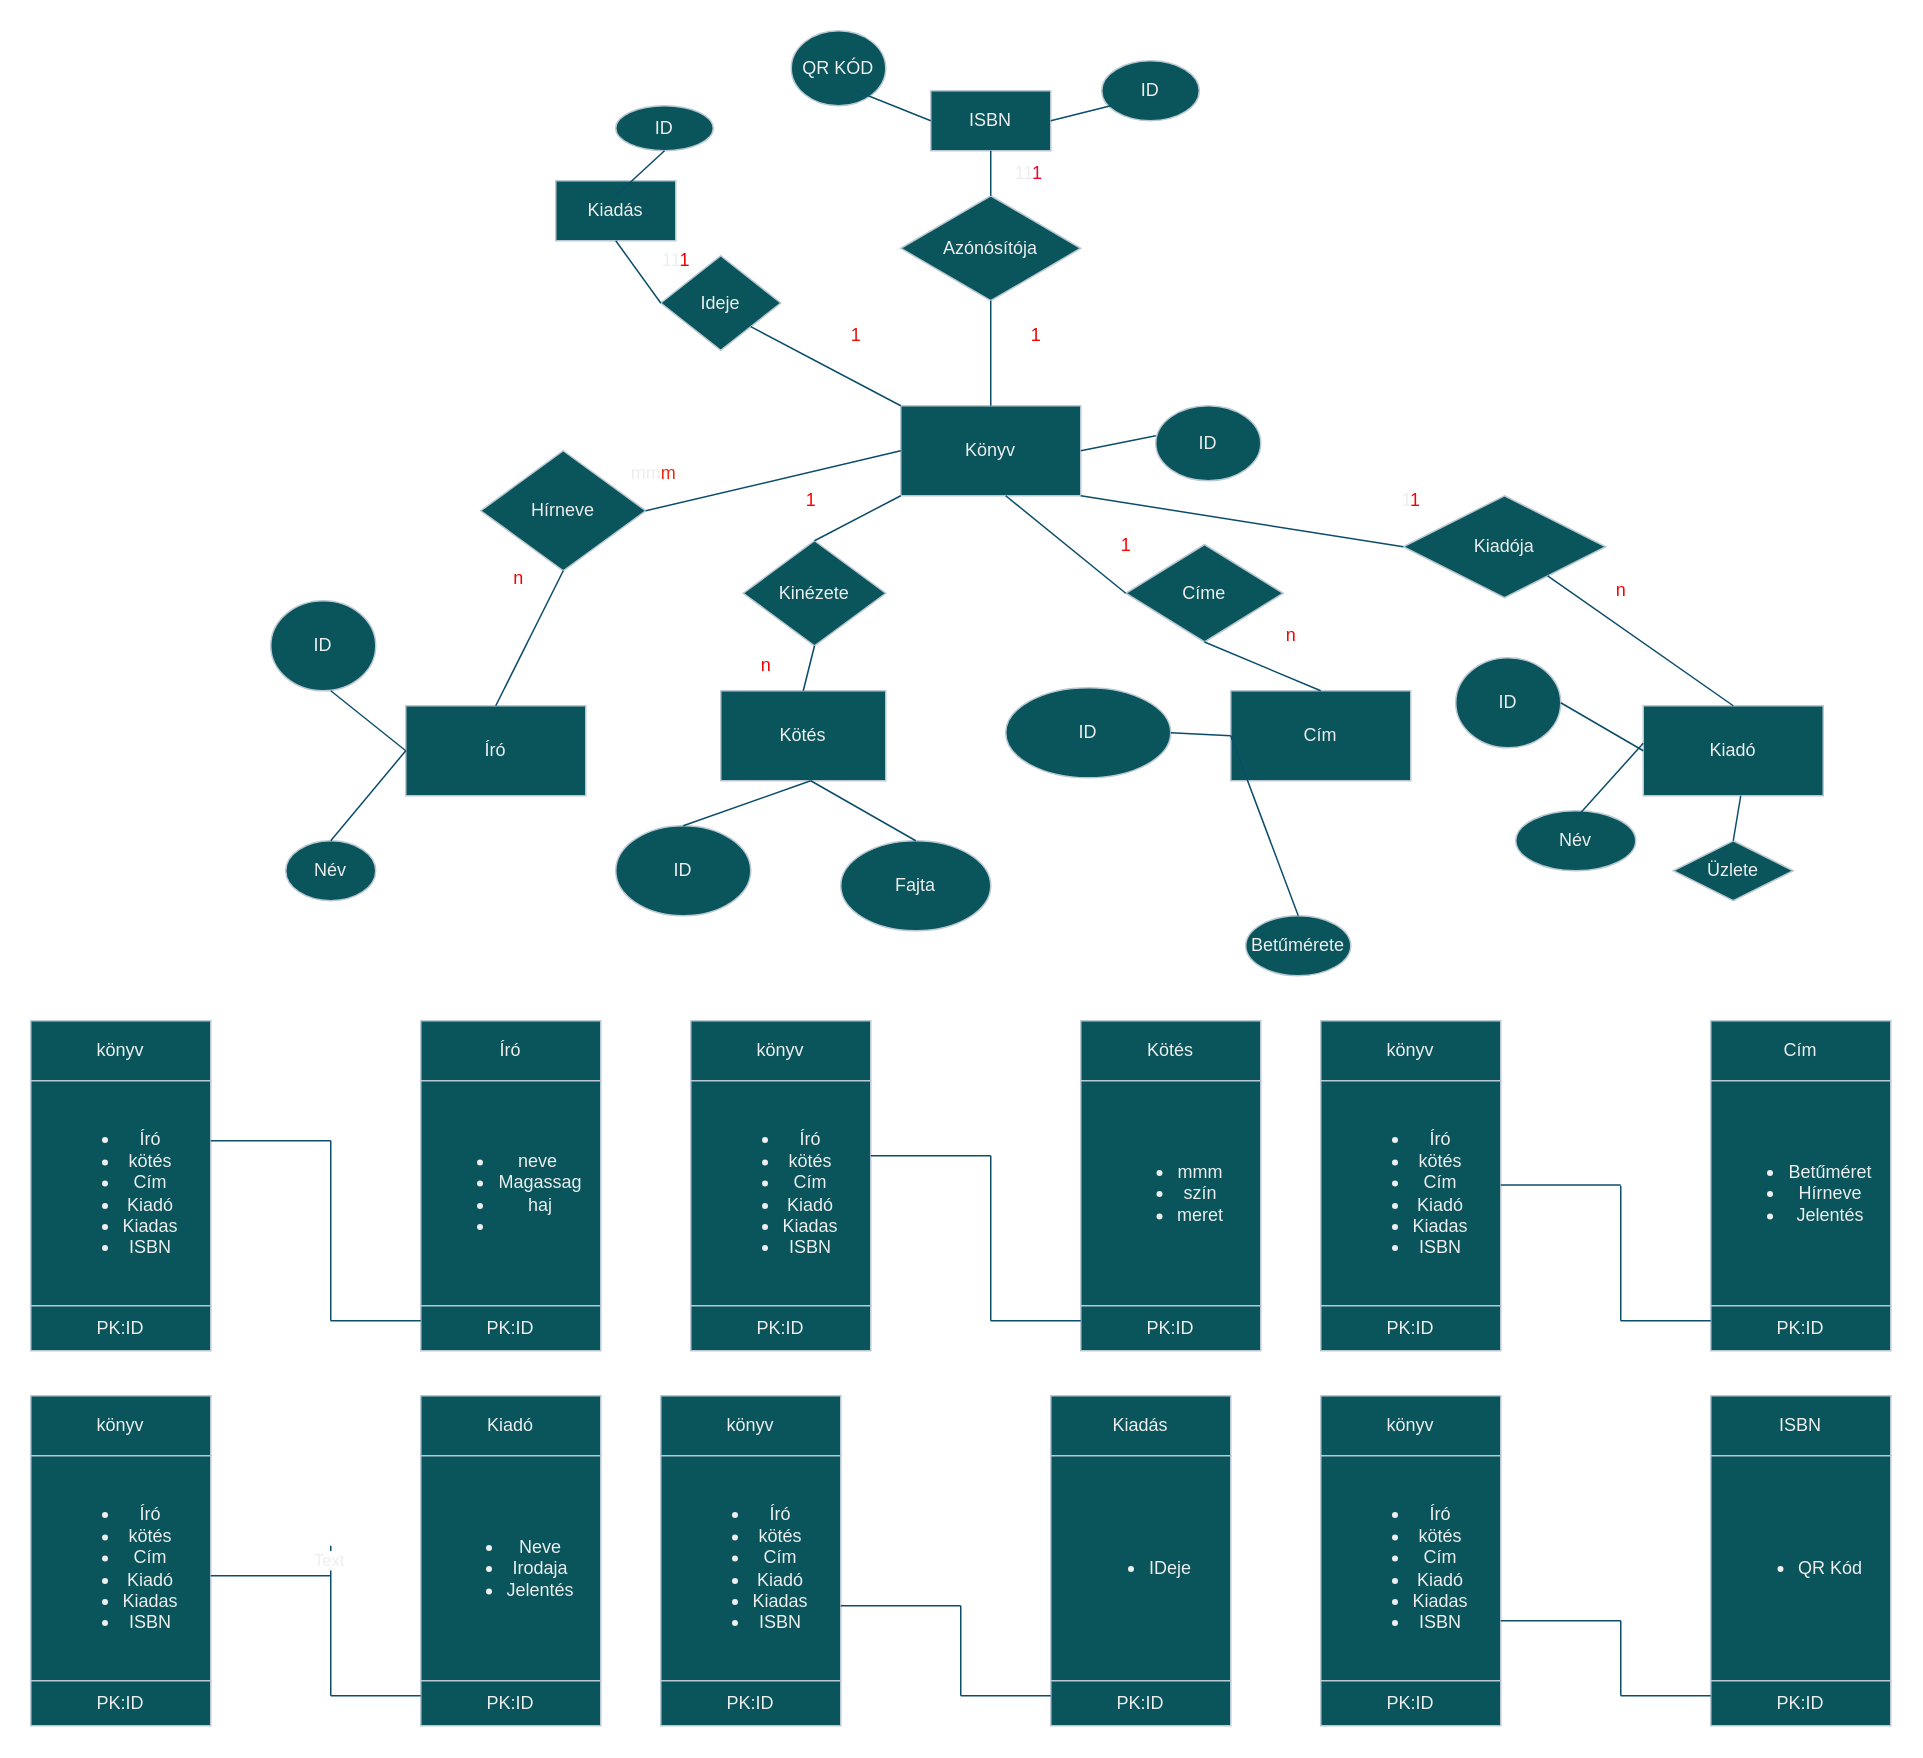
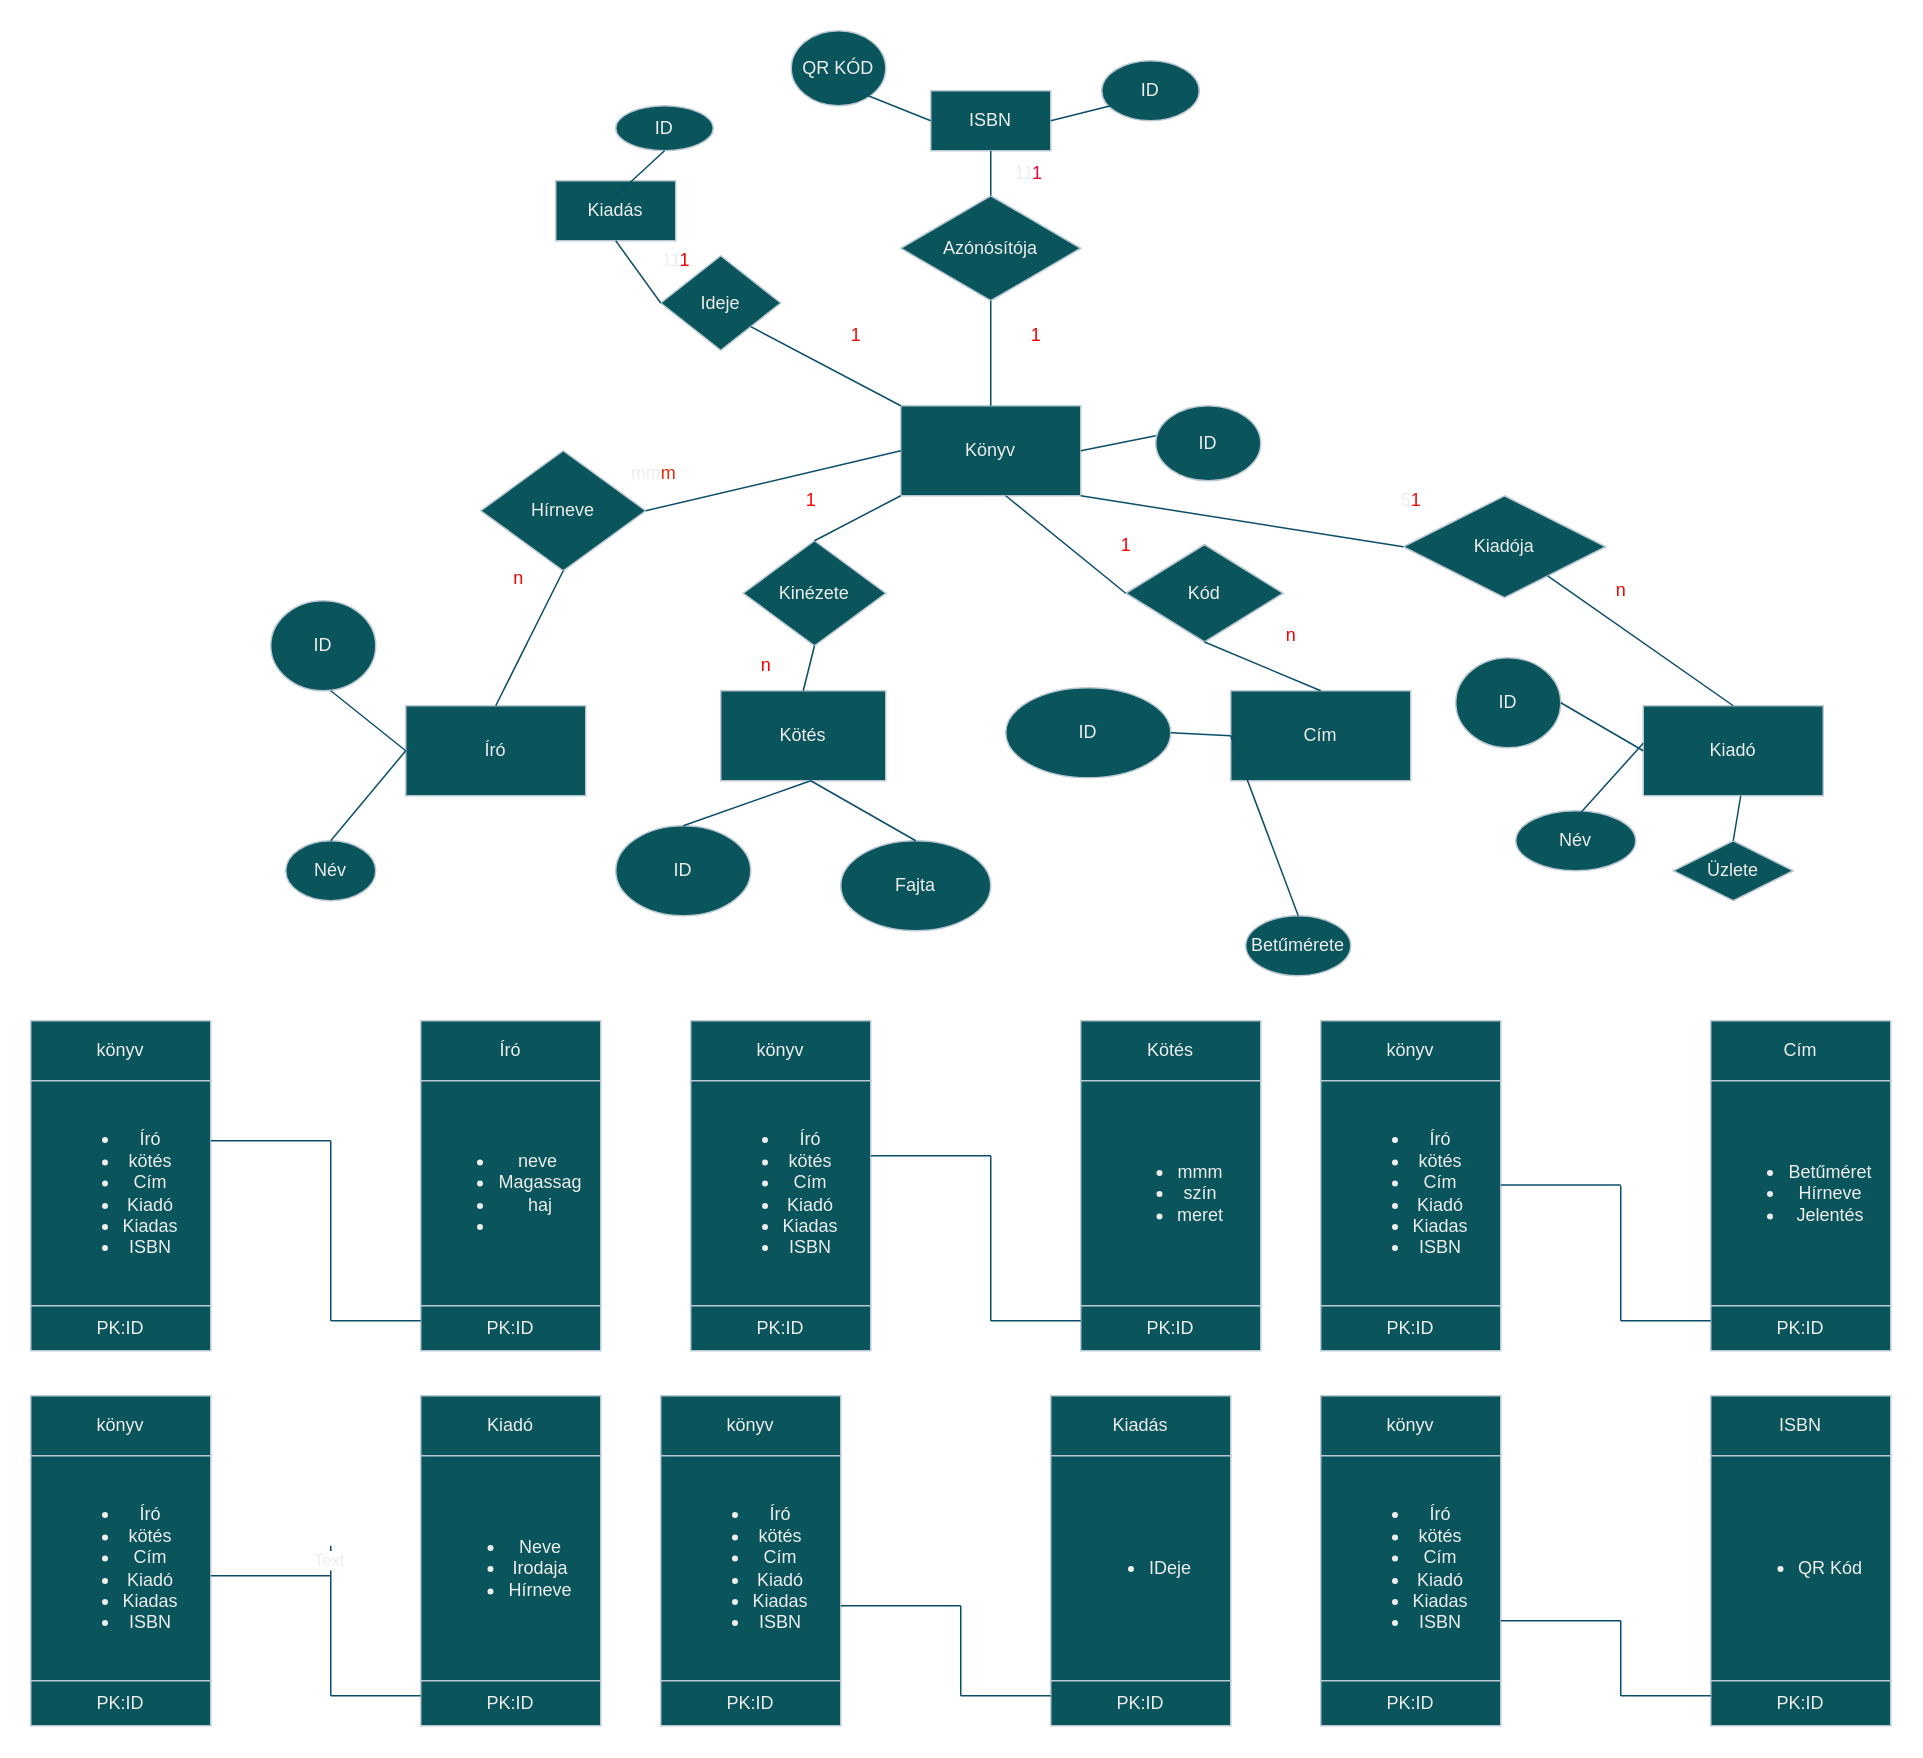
node "11": label "11" -> "51"
node "Címe": label "Címe" -> "Kód"
node "Neve Irodaja Jelentés": label "Neve Irodaja Jelentés" -> "Neve Irodaja Hírneve"
